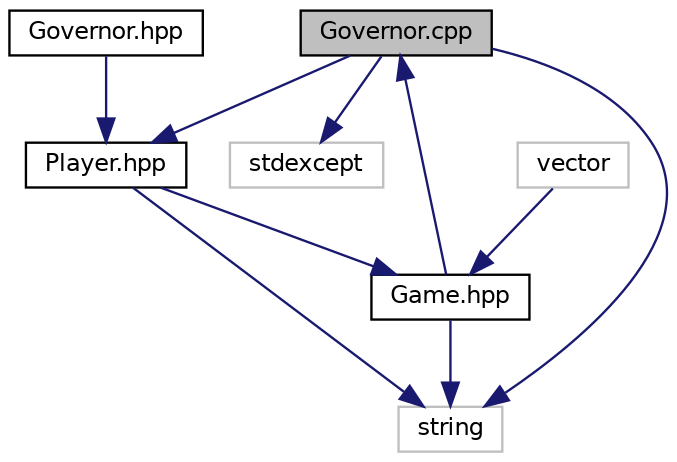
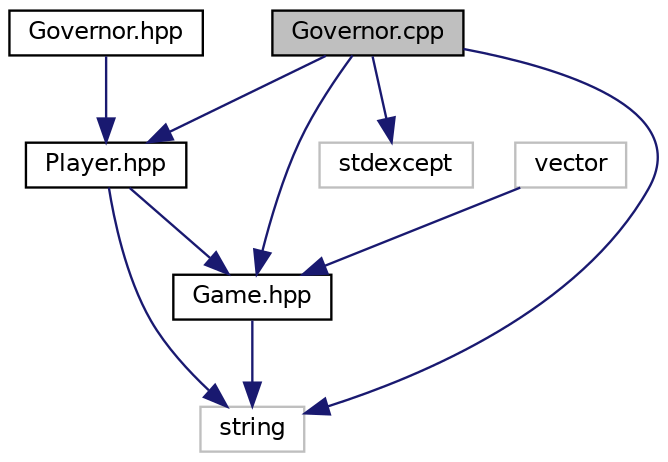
edge "Game.hpp" -> "Governor.cpp": reversed
